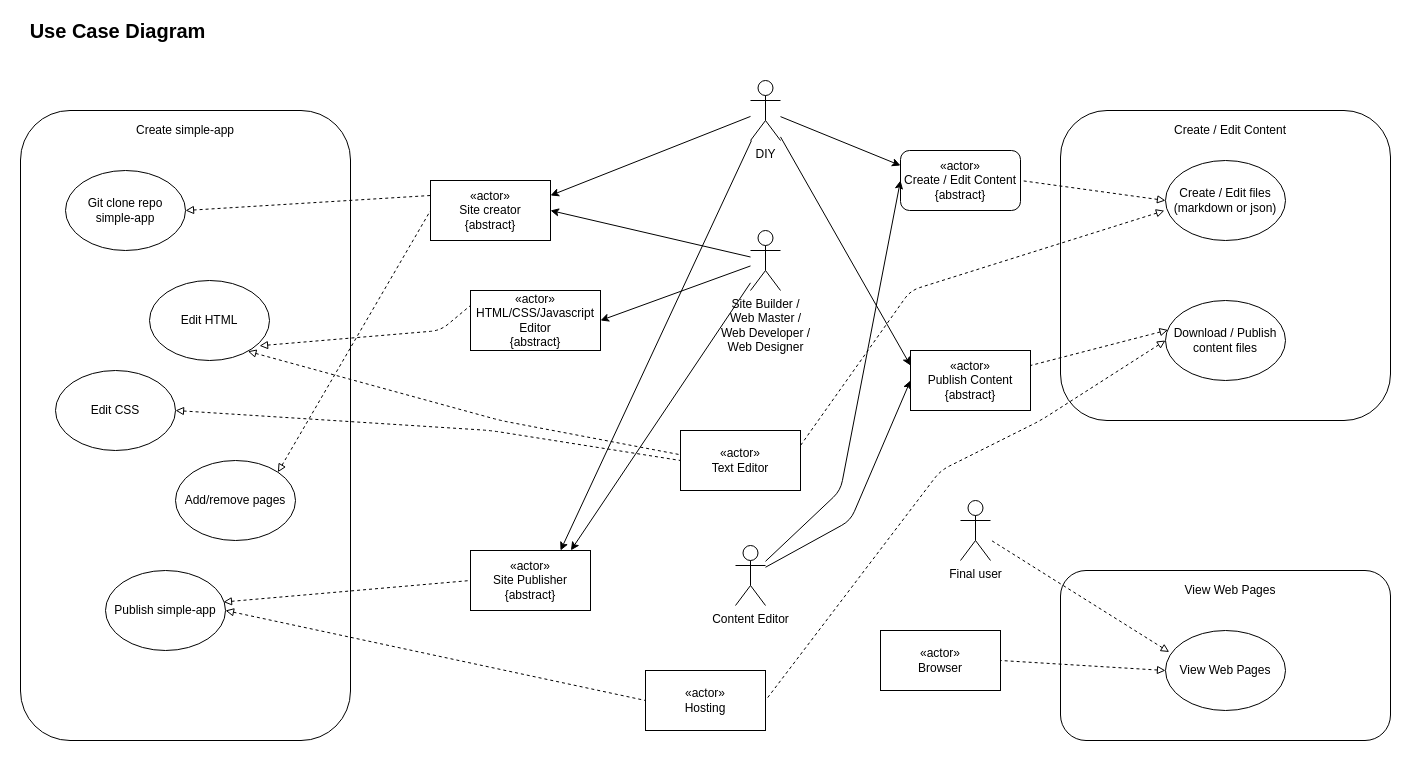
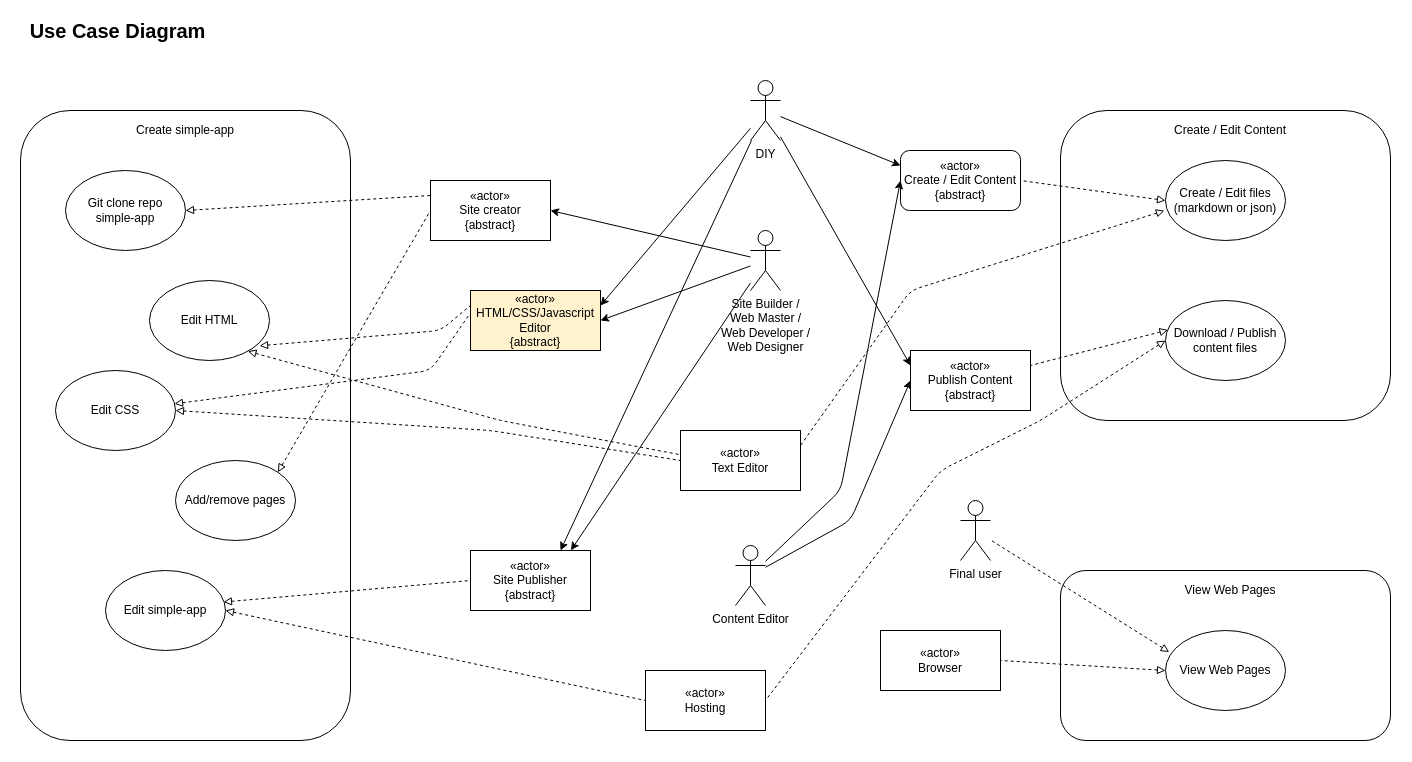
edge "DIY" -> "«actor» Site creator {abstract}": removed
edge "DIY" -> "«actor» HTML/CSS/Javascript Editor {abstract}": added
node "«actor» HTML/CSS/Javascript Editor {abstract}": fillcolor #ffffff -> #fff2cc
edge "«actor» HTML/CSS/Javascript Editor {abstract}" -> "Edit CSS": added
node "Publish simple-app": label "Publish simple-app" -> "Edit simple-app"
